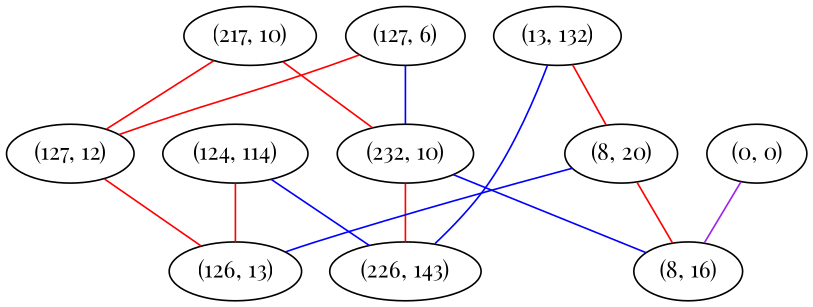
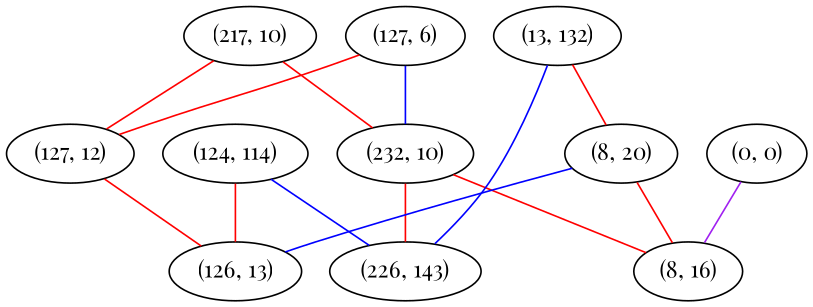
edge "(232, 10)" -- "(8, 16)": color blue -> red
